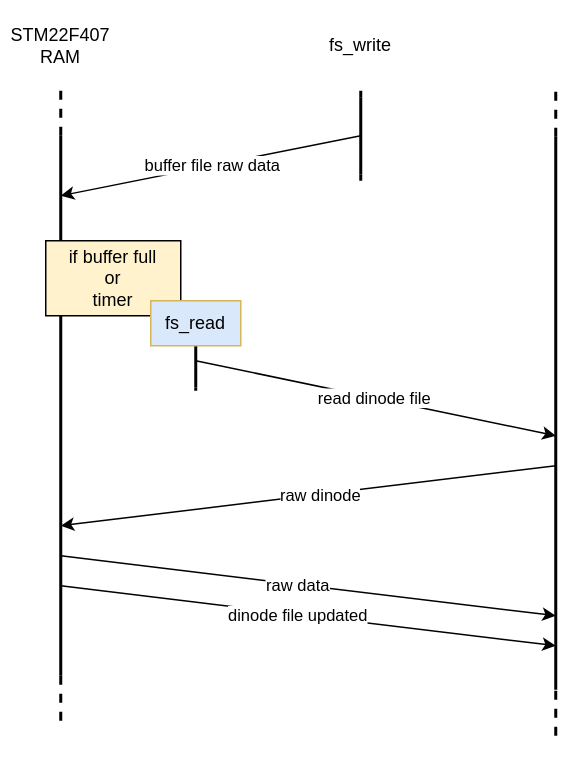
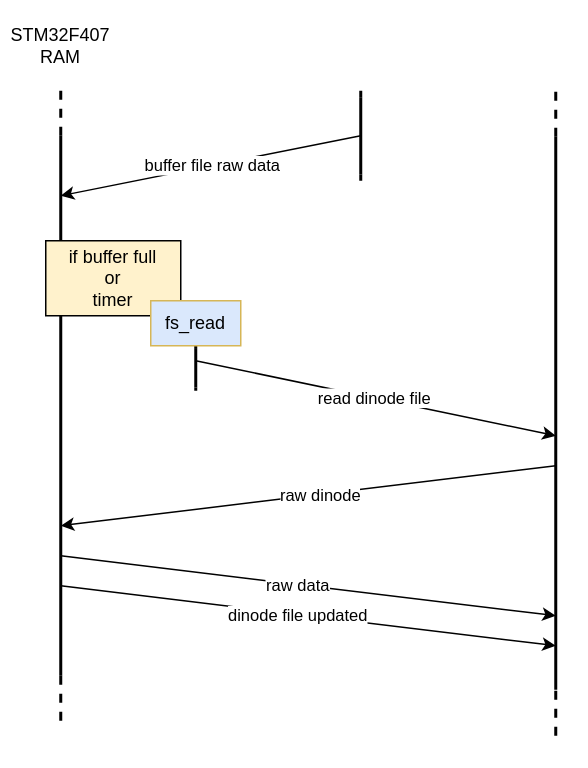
node "STM22F407 RAM": label "STM22F407 RAM" -> "STM32F407 RAM"
node "fs_write": removed
